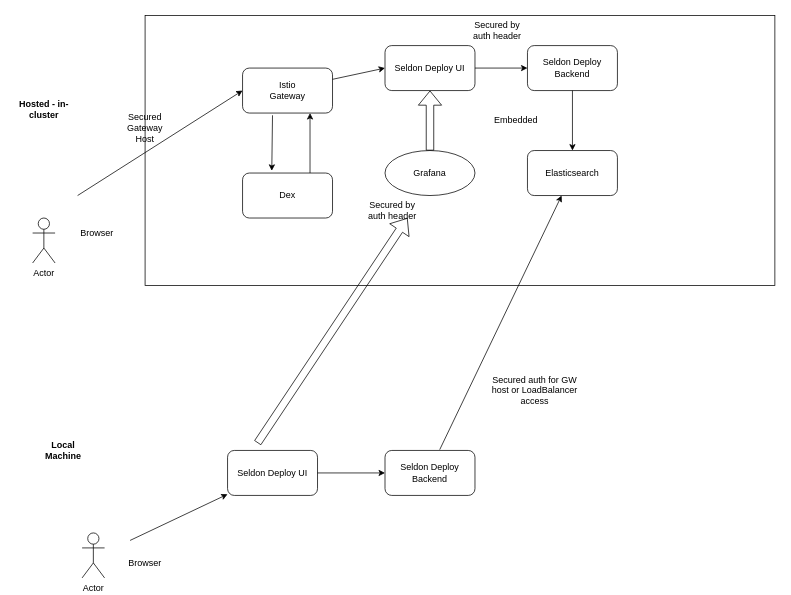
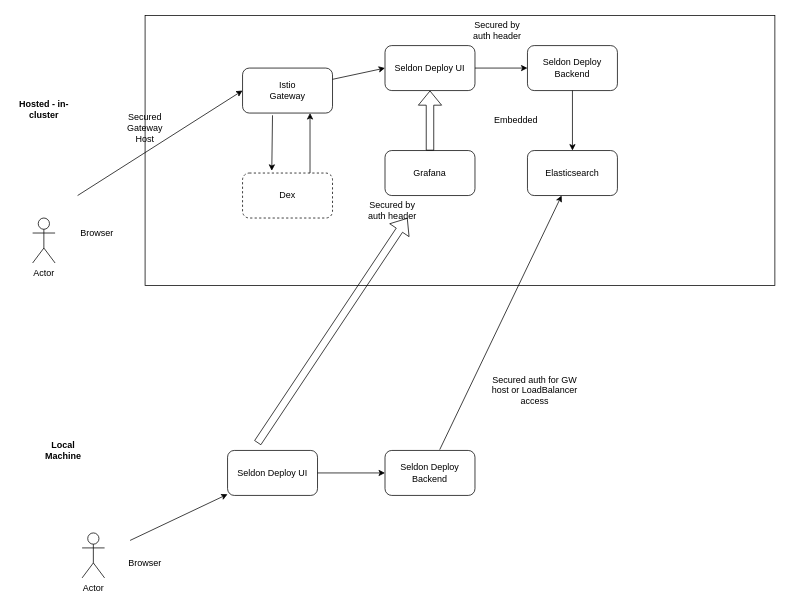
node "Grafana": shape ellipse -> rounded rectangle
node "Dex": style solid -> dashed
